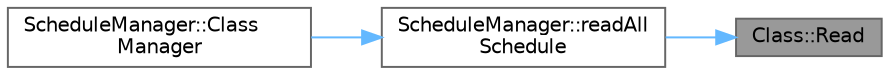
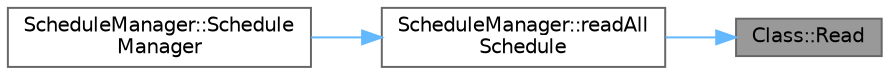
node "ScheduleManager::Class Manager": label "ScheduleManager::Class Manager" -> "ScheduleManager::Schedule Manager"
